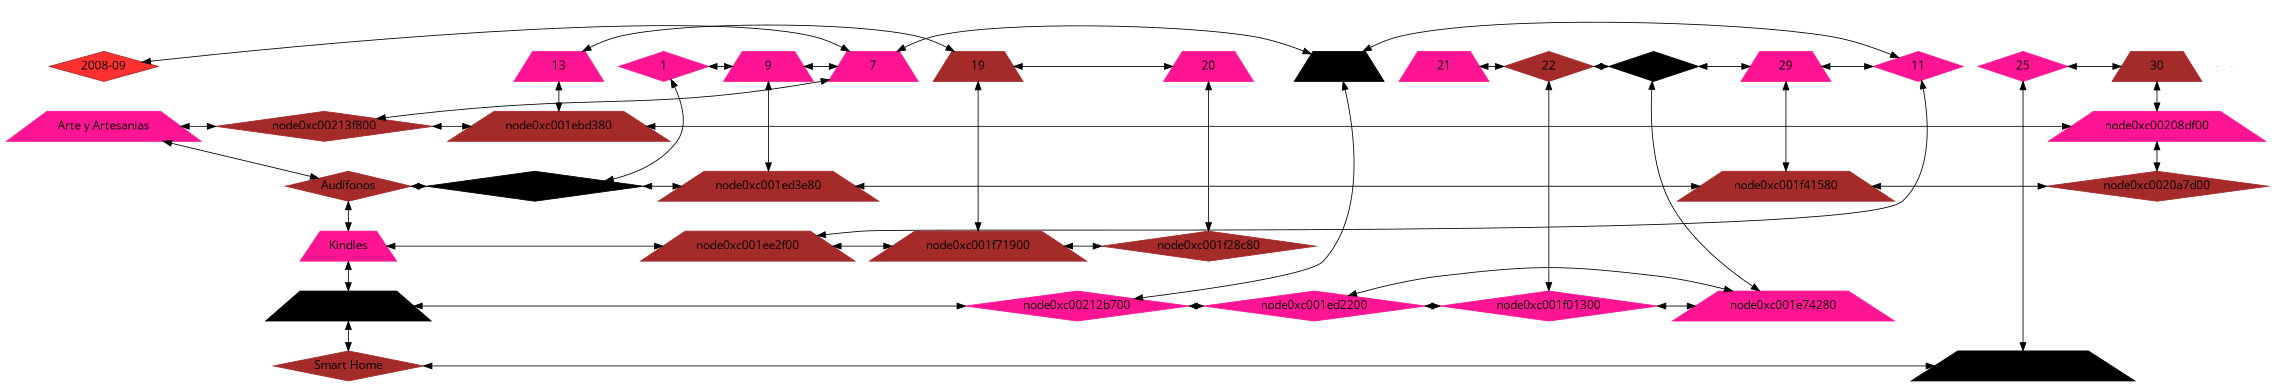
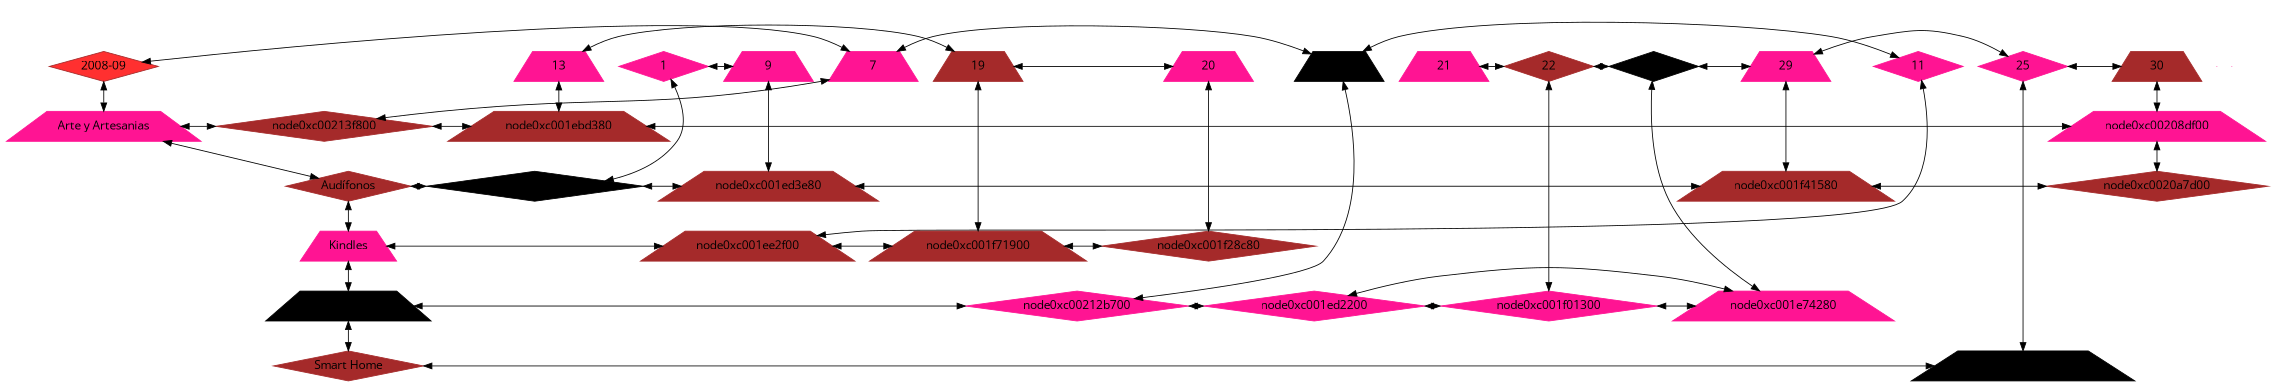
edge "9" -- "7": removed
edge "29" -- "11": now "29" -- "25"
edge "2008-09" -- "Arte y Artesanias": added
